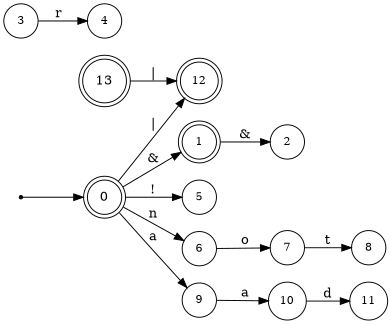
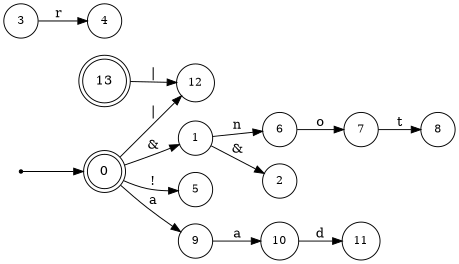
node "12": shape doublecircle -> circle
node "1": shape doublecircle -> circle
edge "0" -> "6": now "1" -> "6"
